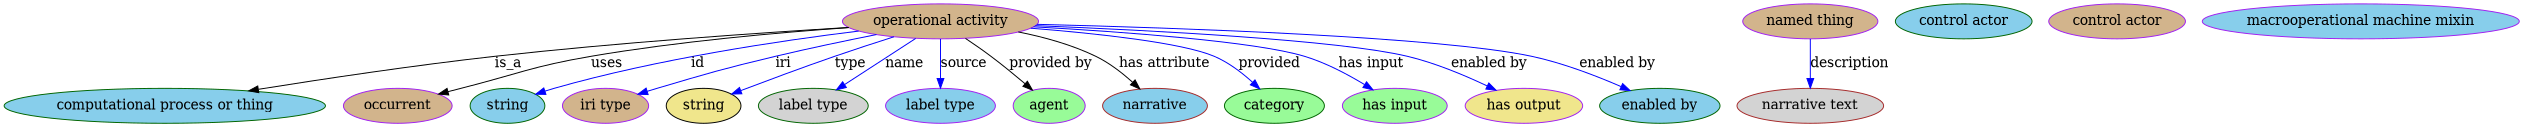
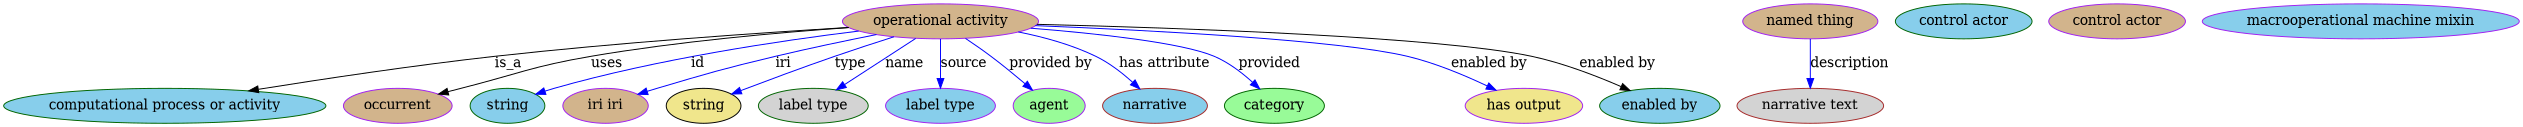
edge "operational activity" -> "enabled by": color blue -> black
edge "operational activity" -> "narrative": color black -> blue
edge "operational activity" -> "agent": color black -> blue
node "computational process or thing": label "computational process or thing" -> "computational process or activity"
node "iri type": label "iri type" -> "iri iri"
node "has input": removed
